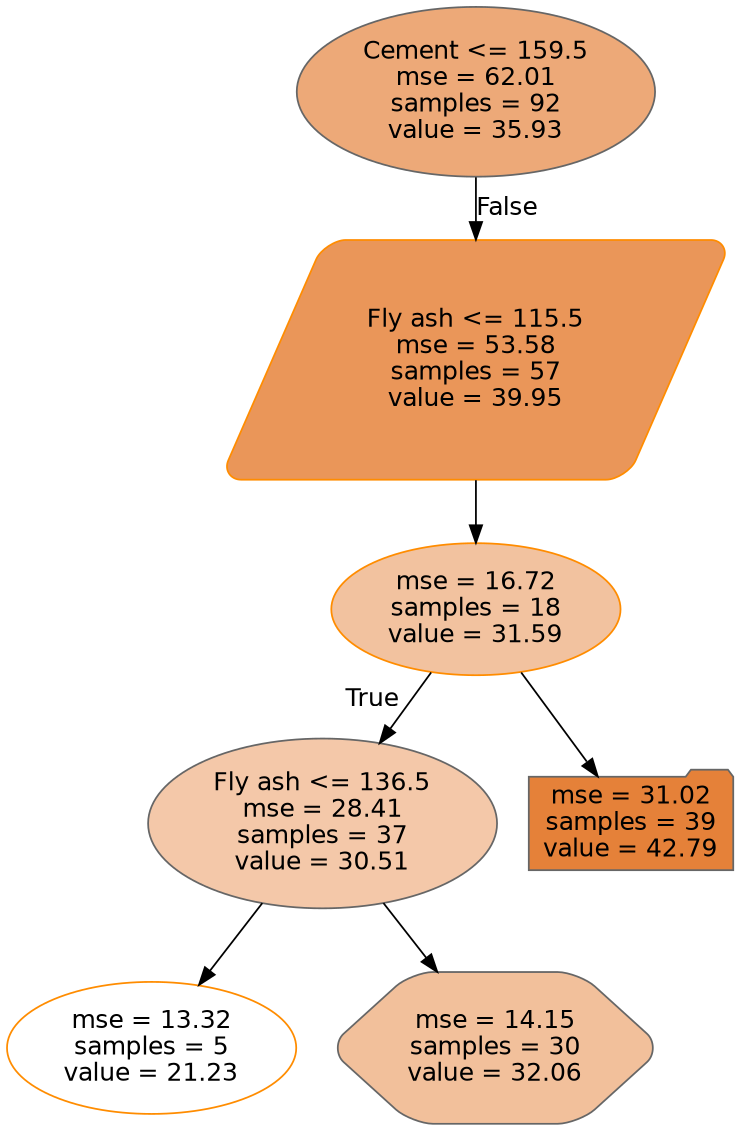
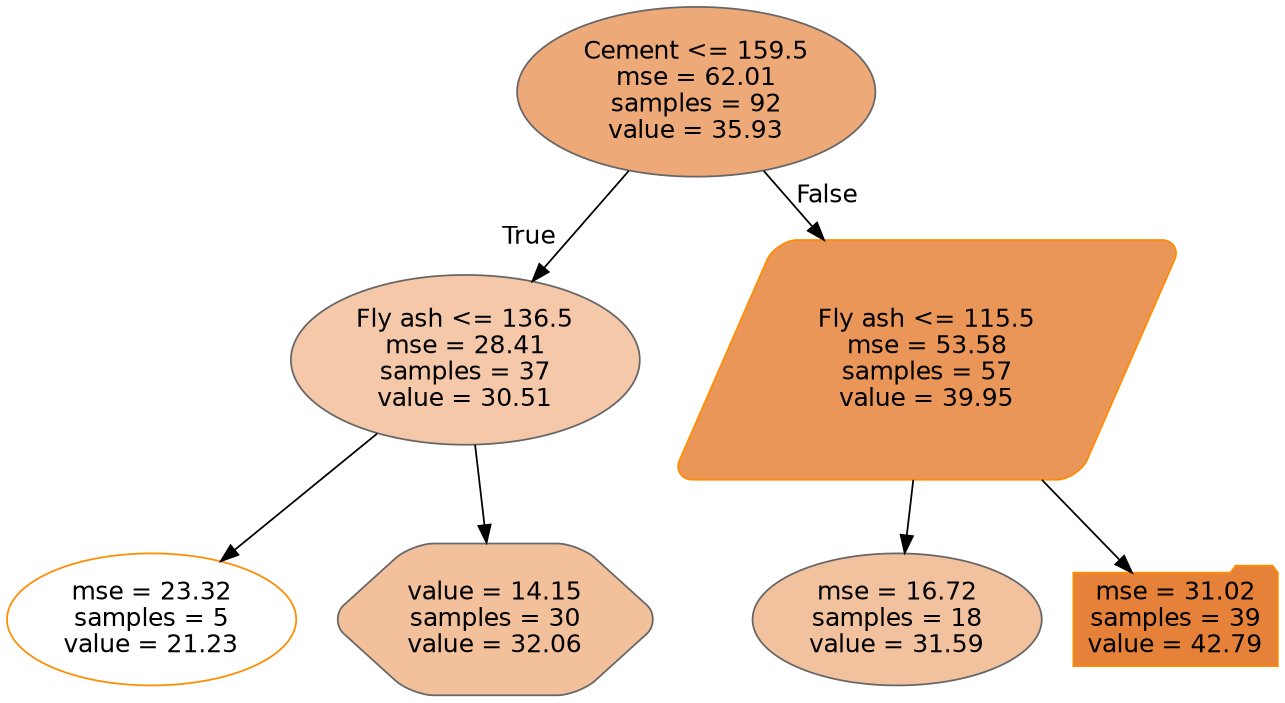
node "mse = 16.72 samples = 18 value = 31.59": color darkorange -> gray40
edge "mse = 16.72 samples = 18 value = 31.59" -> "Fly ash <= 136.5 mse = 28.41 samples = 37 value = 30.51": now "Cement <= 159.5 mse = 62.01 samples = 92 value = 35.93" -> "Fly ash <= 136.5 mse = 28.41 samples = 37 value = 30.51"
edge "mse = 16.72 samples = 18 value = 31.59" -> "mse = 31.02 samples = 39 value = 42.79": now "Fly ash <= 115.5 mse = 53.58 samples = 57 value = 39.95" -> "mse = 31.02 samples = 39 value = 42.79"
node "mse = 31.02 samples = 39 value = 42.79": color gray40 -> darkorange
node "mse = 13.32 samples = 5 value = 21.23": label "mse = 13.32 samples = 5 value = 21.23" -> "mse = 23.32 samples = 5 value = 21.23"
node "mse = 14.15 samples = 30 value = 32.06": label "mse = 14.15 samples = 30 value = 32.06" -> "value = 14.15 samples = 30 value = 32.06"
